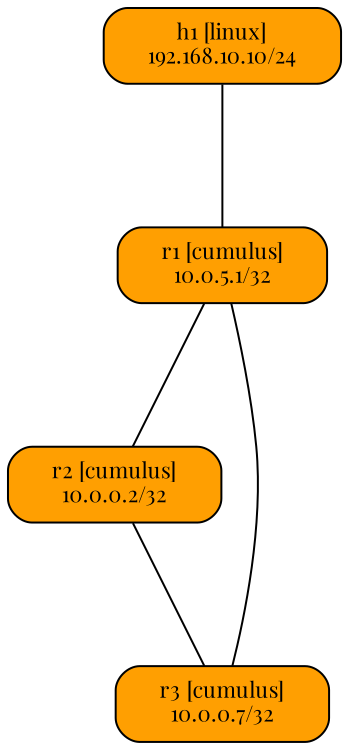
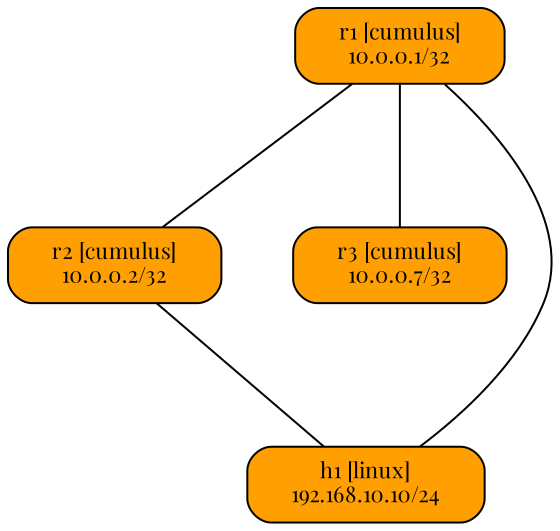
node "r1 [cumulus] 10.0.5.1/32": label "r1 [cumulus] 10.0.5.1/32" -> "r1 [cumulus] 10.0.0.1/32"
edge "r2 [cumulus] 10.0.0.2/32" -- "r3 [cumulus] 10.0.0.7/32": now "r2 [cumulus] 10.0.0.2/32" -- "h1 [linux] 192.168.10.10/24"
